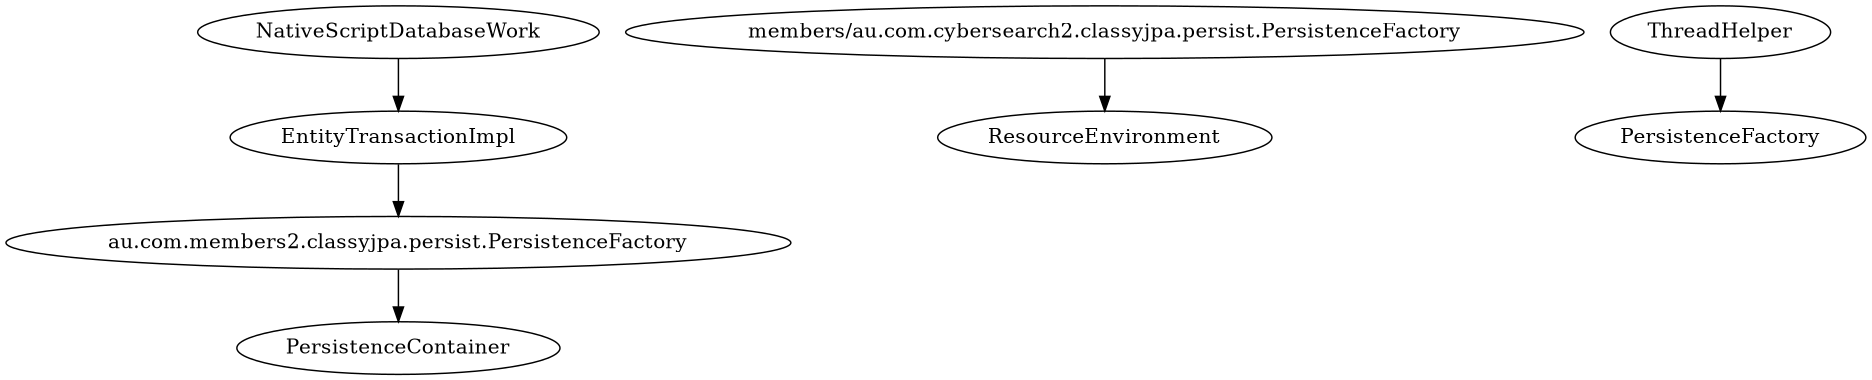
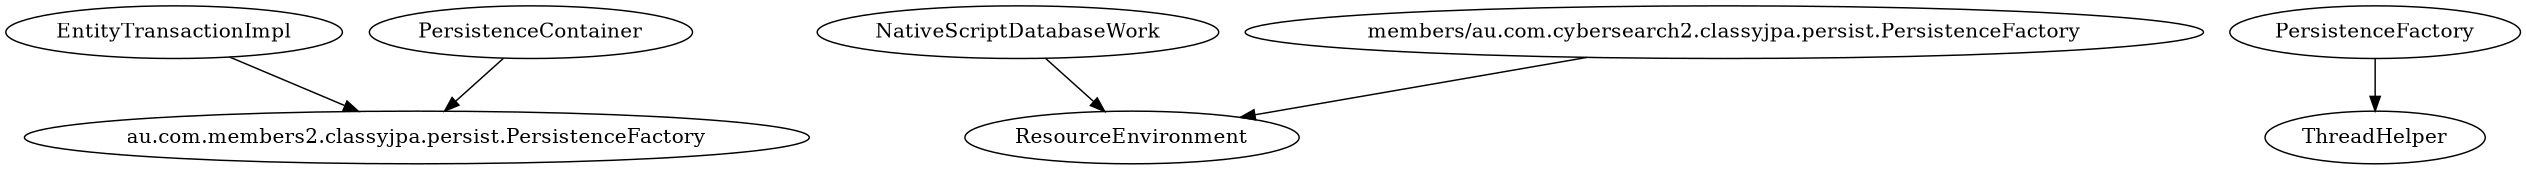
edge "NativeScriptDatabaseWork" -> "EntityTransactionImpl": now "NativeScriptDatabaseWork" -> "ResourceEnvironment"
edge "ThreadHelper" -> "PersistenceFactory": reversed
edge "au.com.members2.classyjpa.persist.PersistenceFactory" -> "PersistenceContainer": reversed
